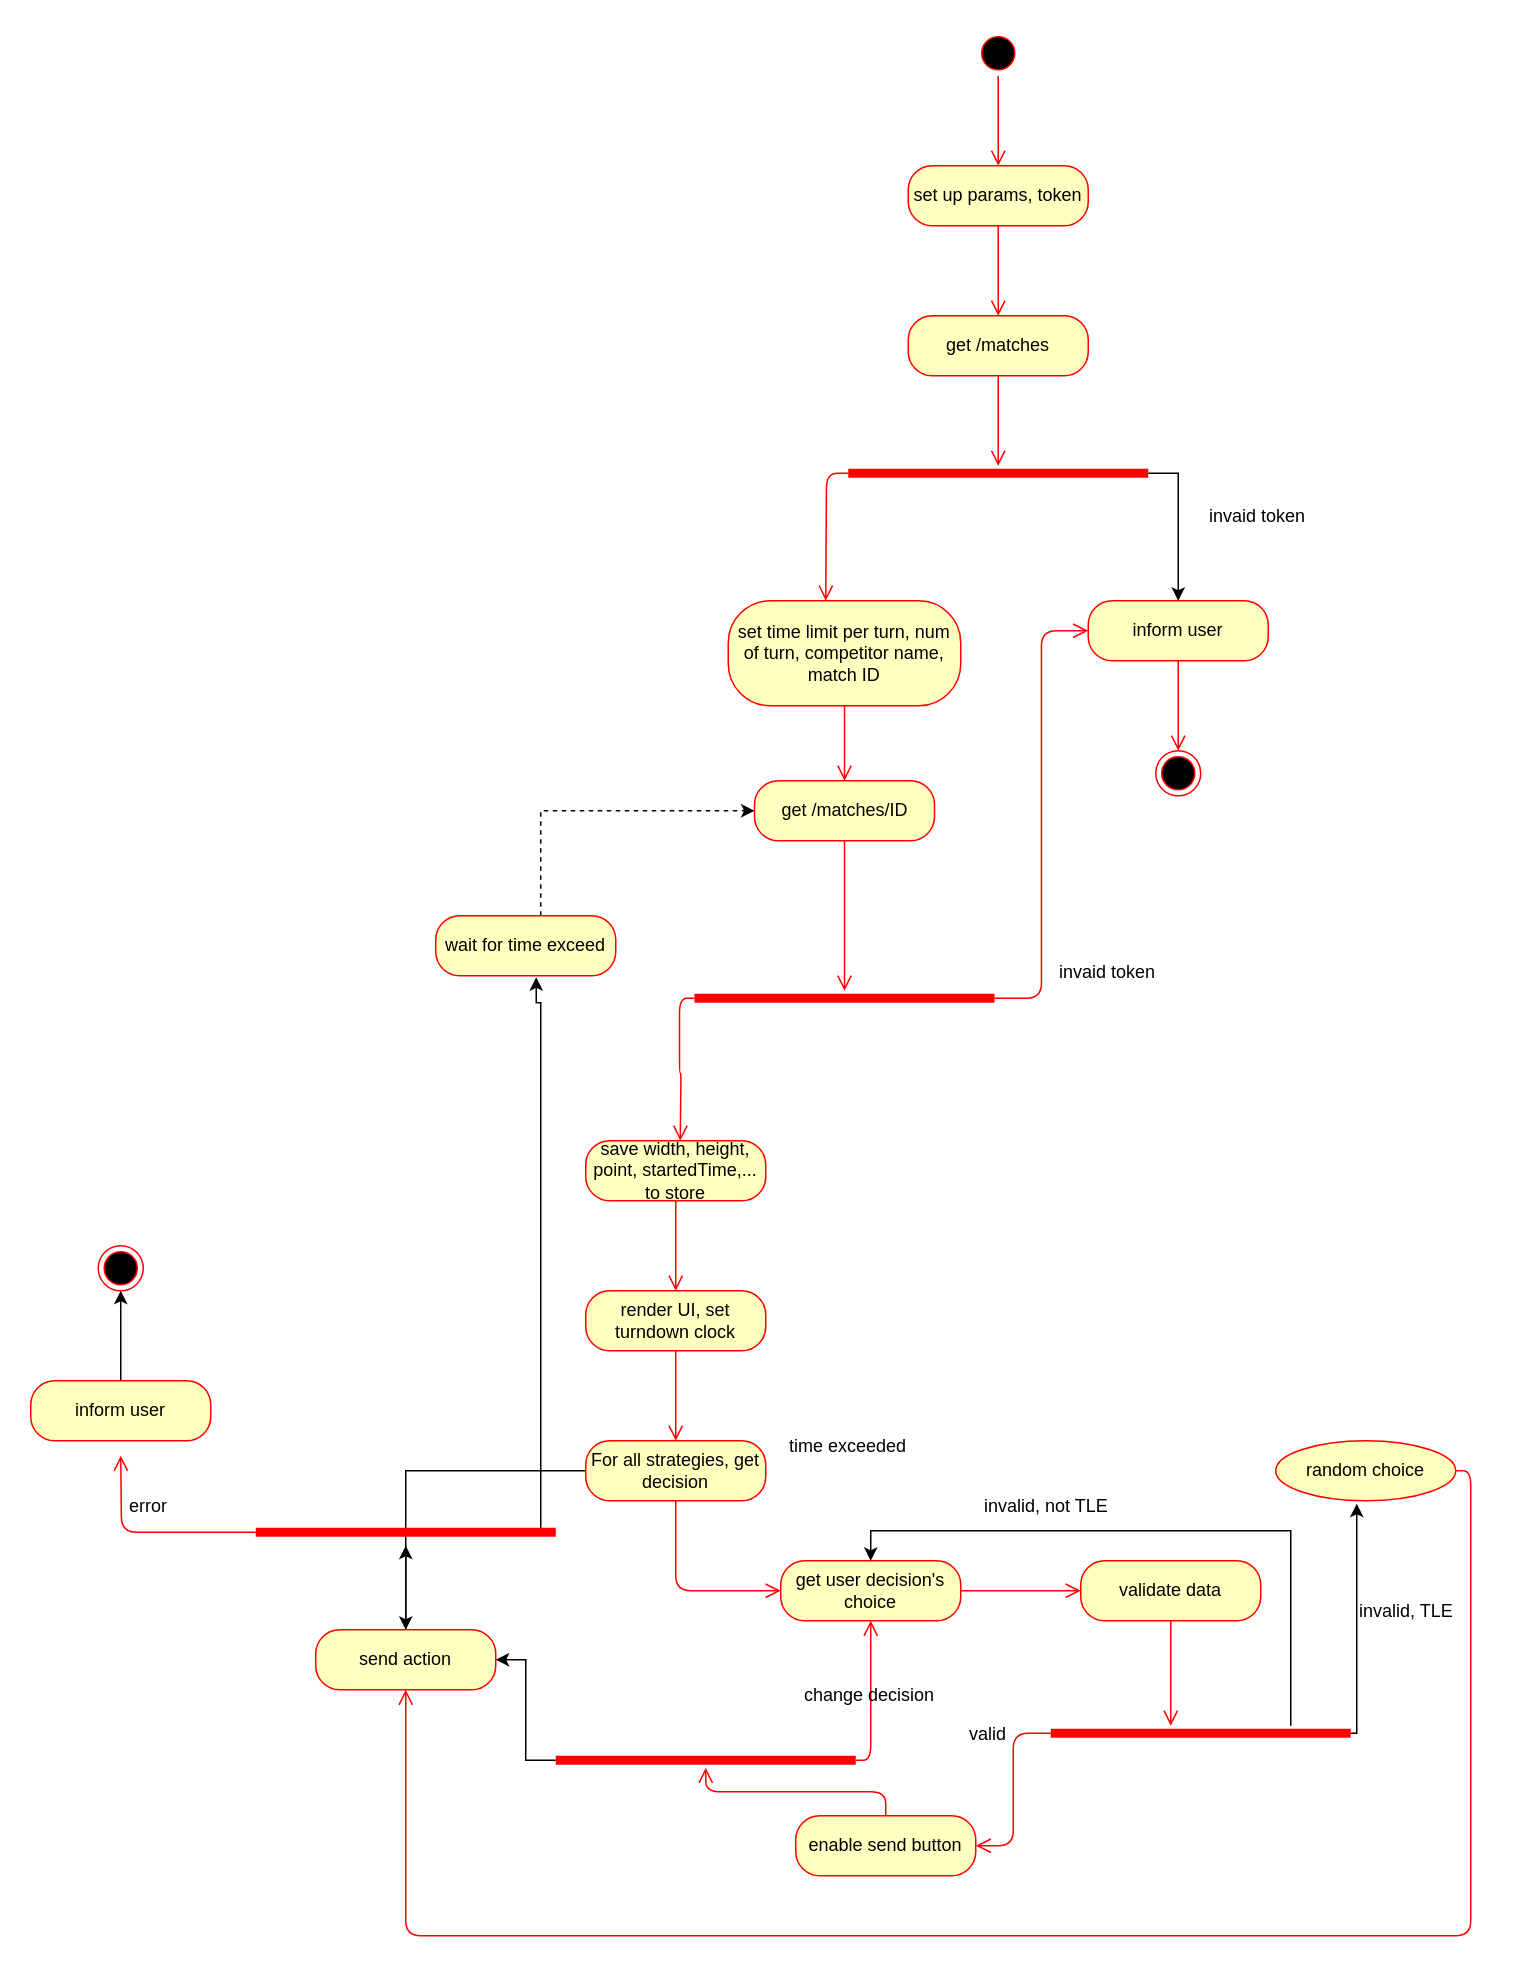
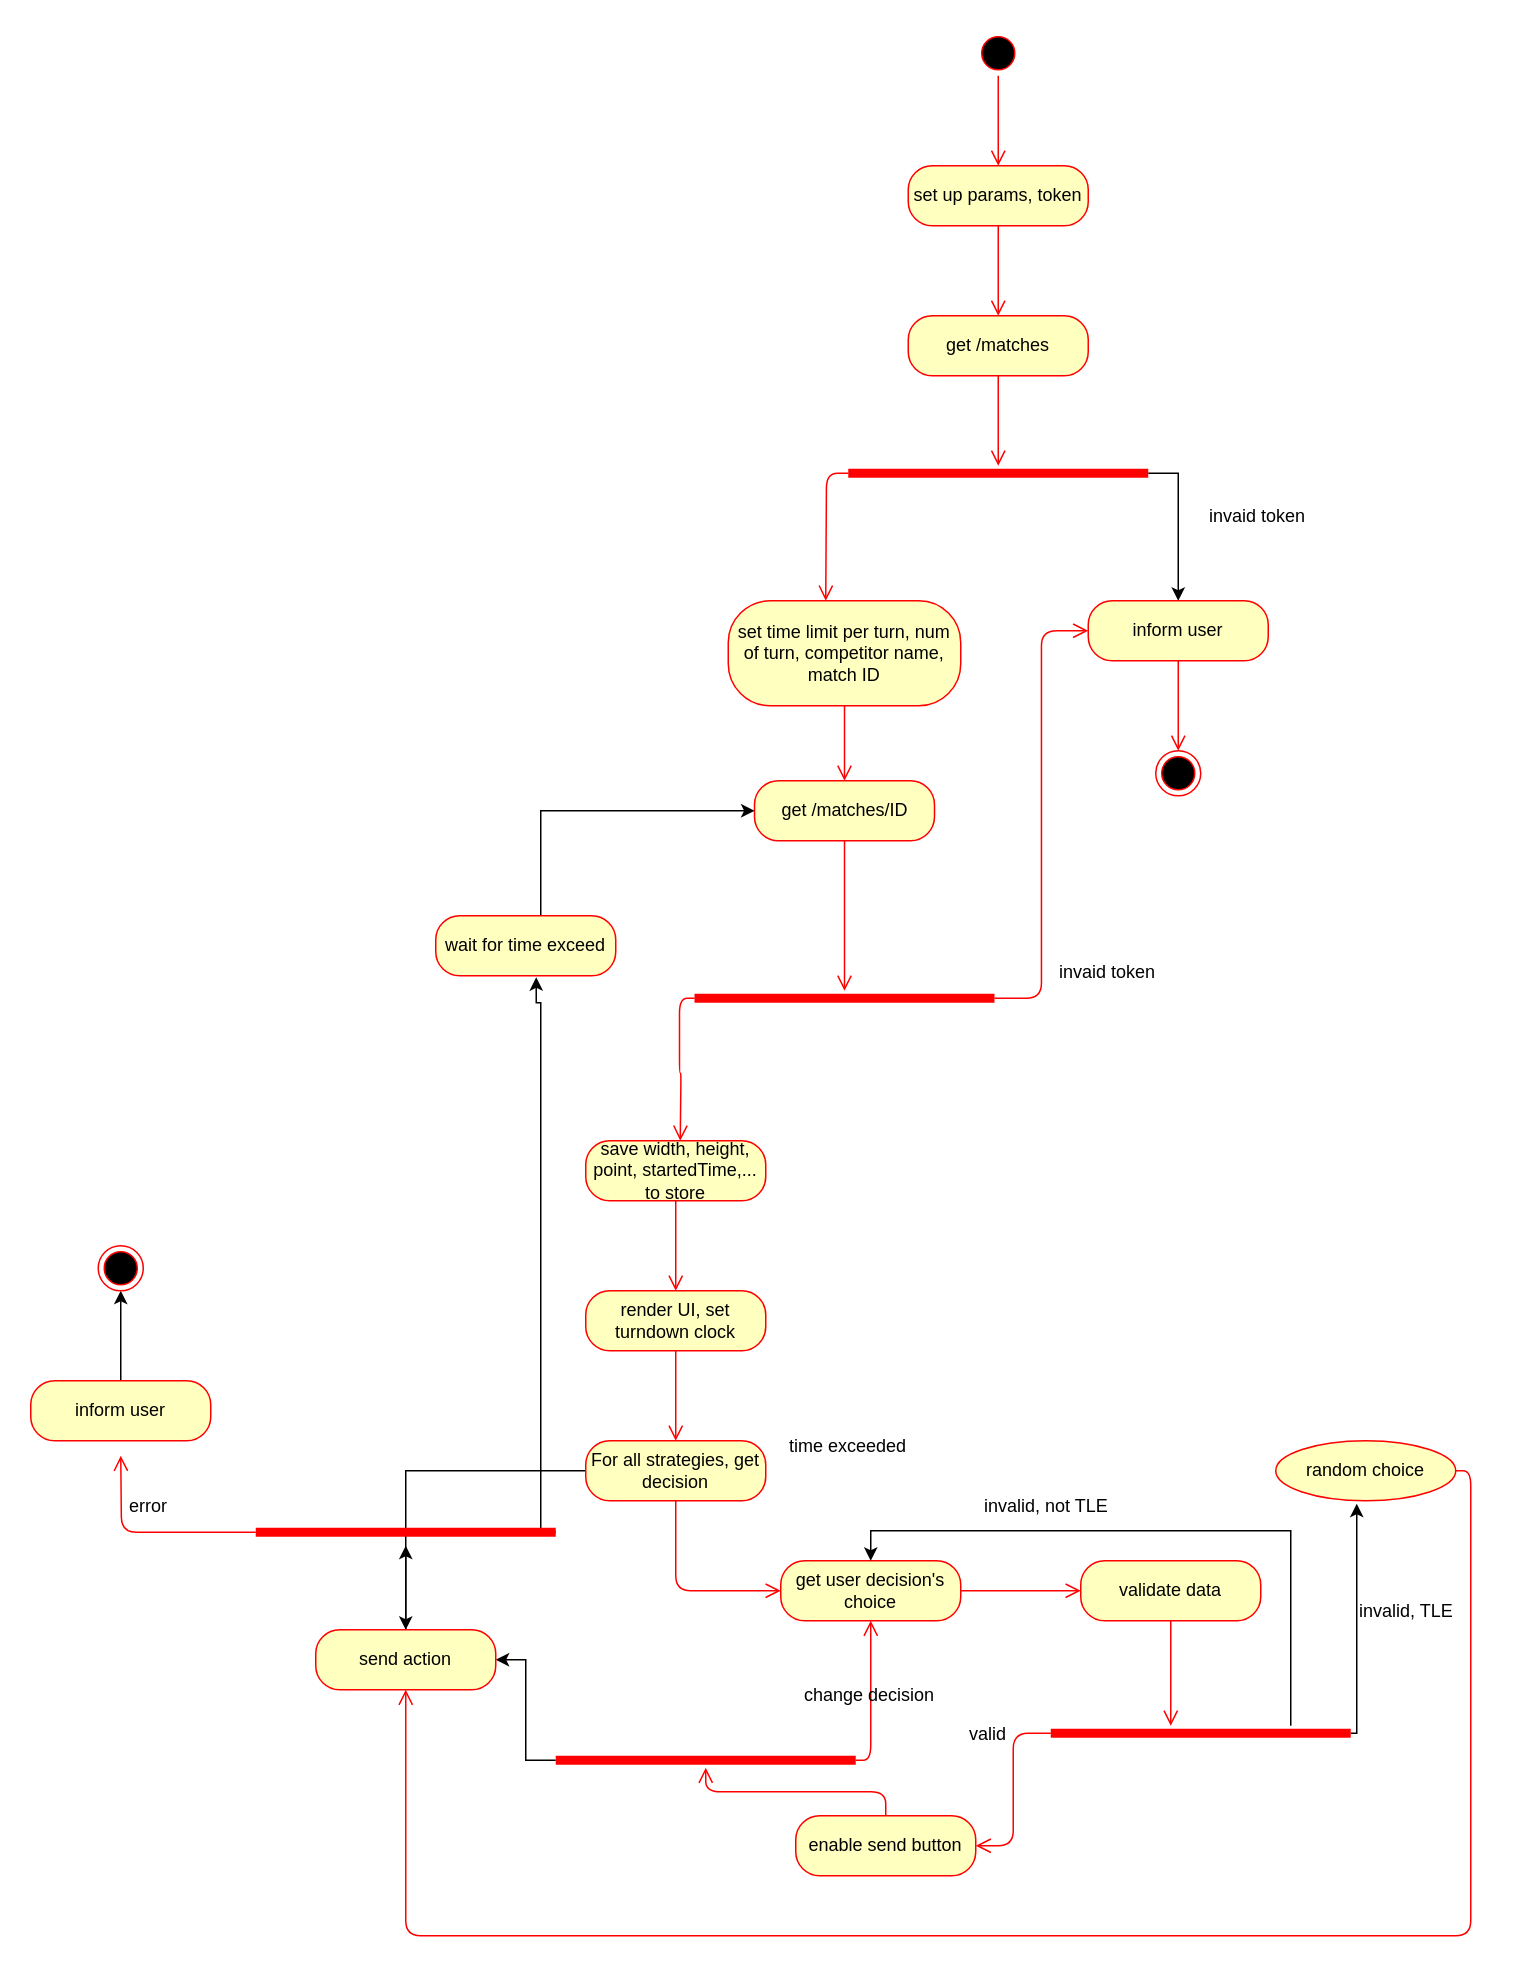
edge "wait for time exceed" -> "get /matches/ID": style dashed -> solid
